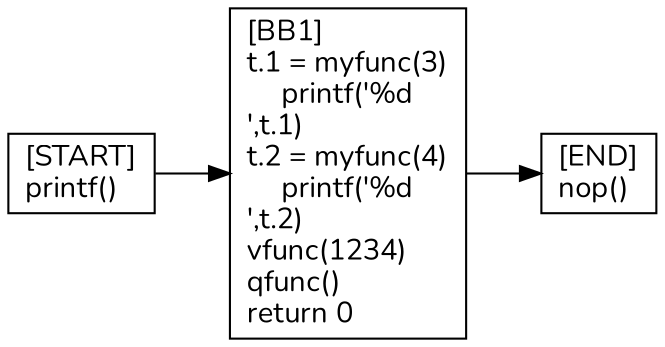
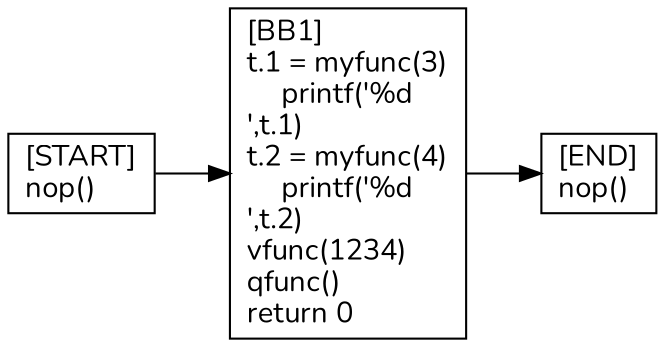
node "[START] printf()": label "[START] printf()" -> "[START] nop()"
